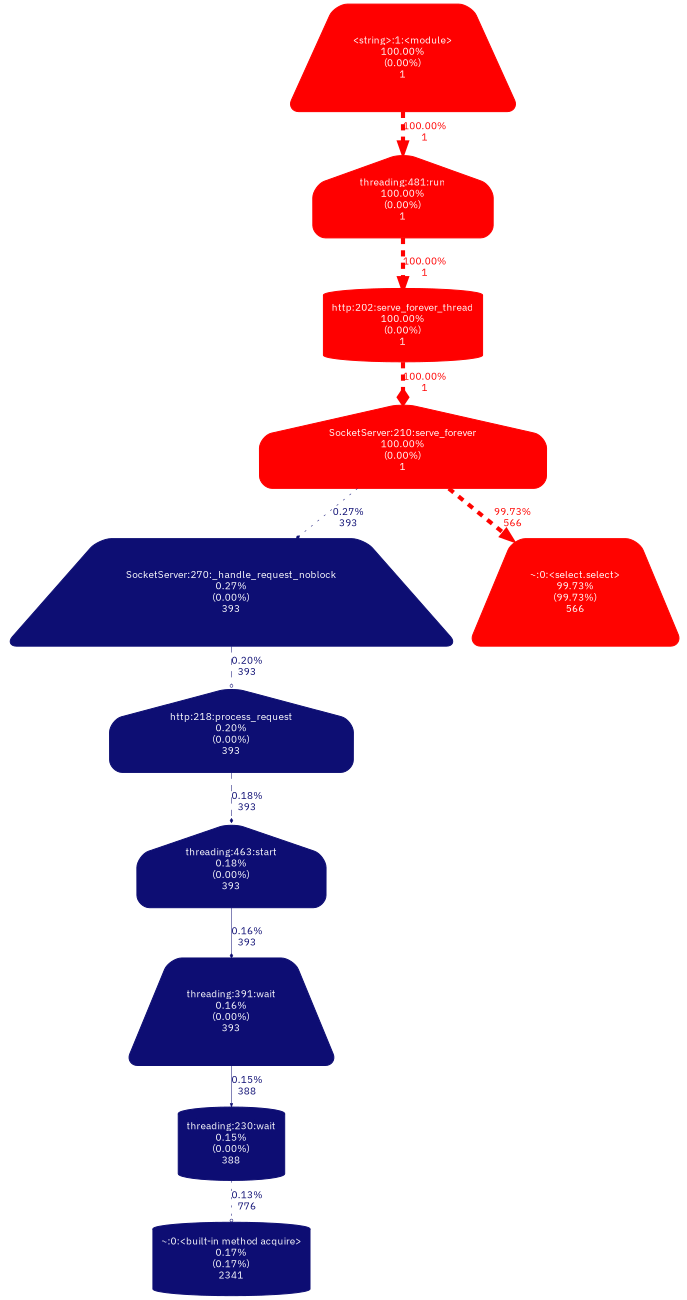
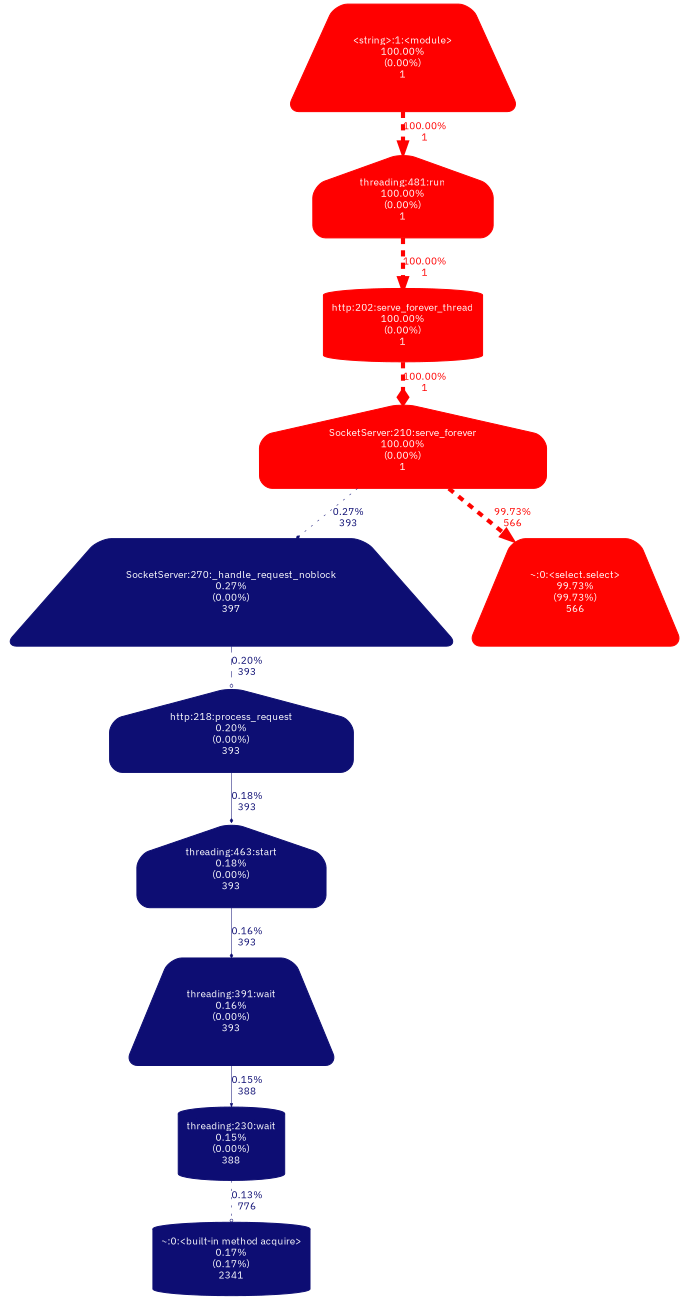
node "SocketServer:270:_handle_request_noblock 0.27% (0.00%) 393": label "SocketServer:270:_handle_request_noblock 0.27% (0.00%) 393" -> "SocketServer:270:_handle_request_noblock 0.27% (0.00%) 397"
edge "http:218:process_request 0.20% (0.00%) 393" -> "threading:463:start 0.18% (0.00%) 393": style dashed -> bold
